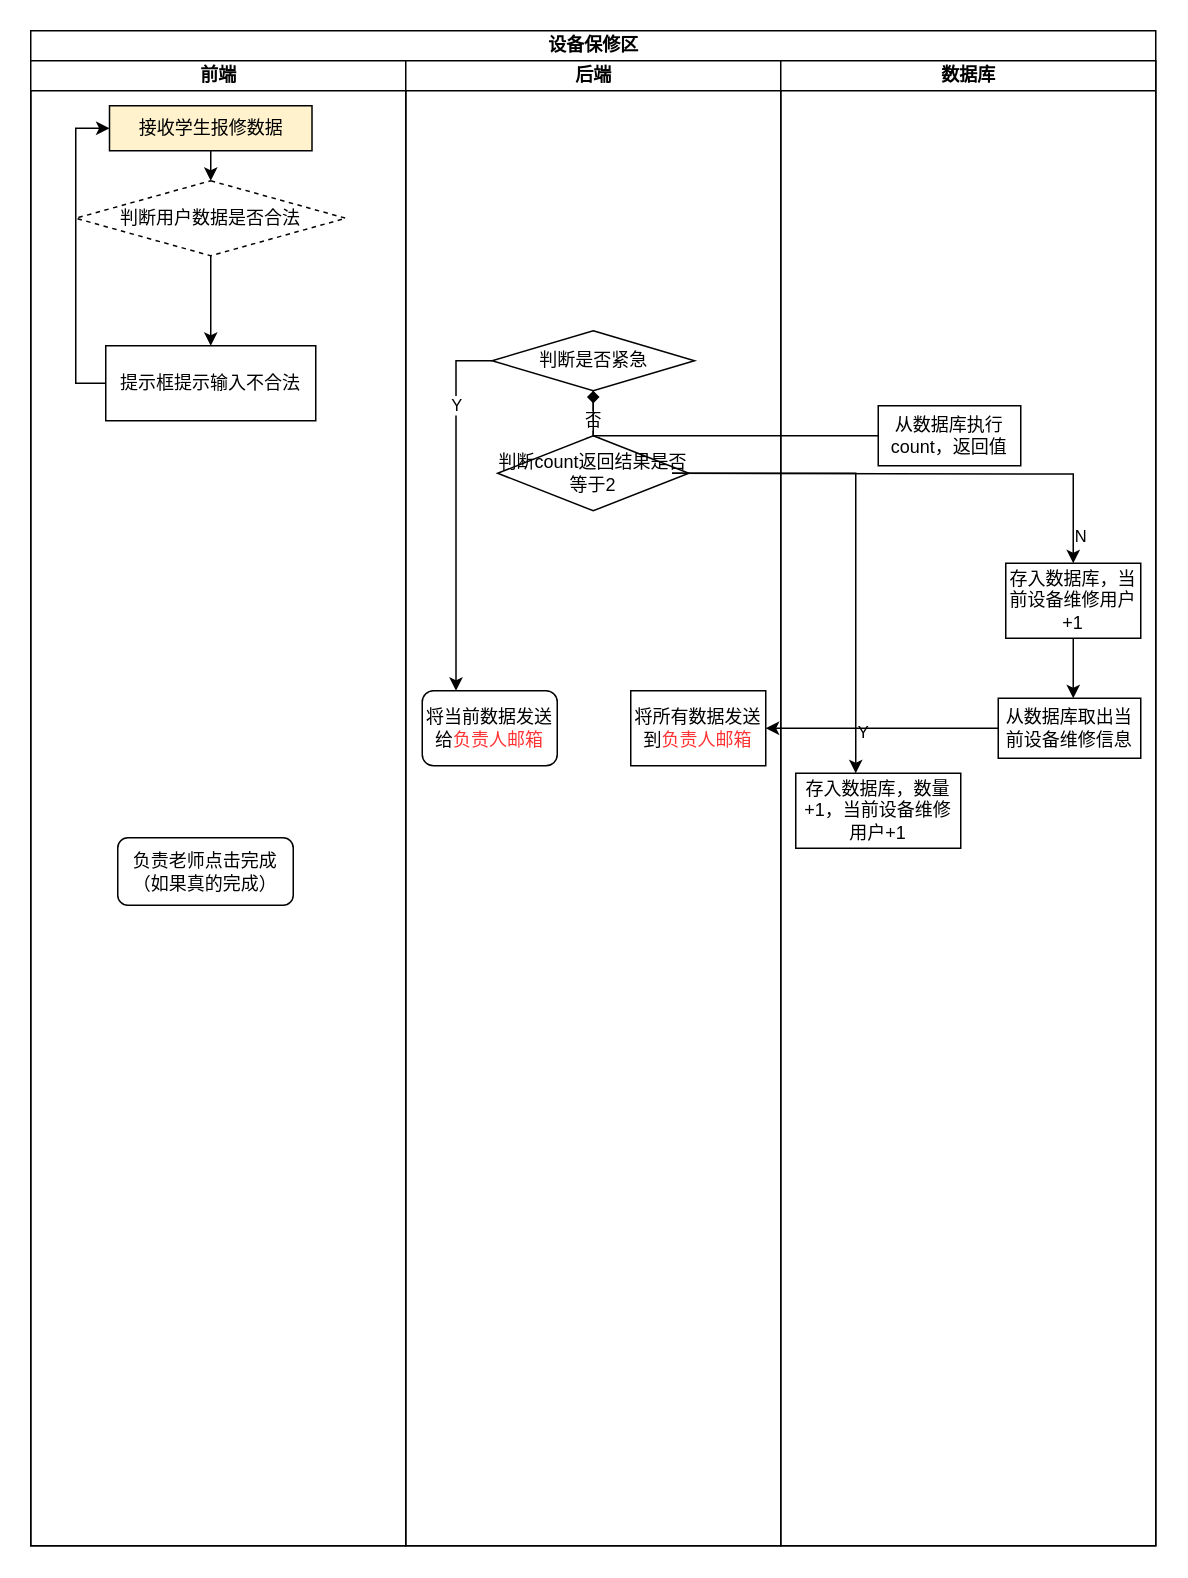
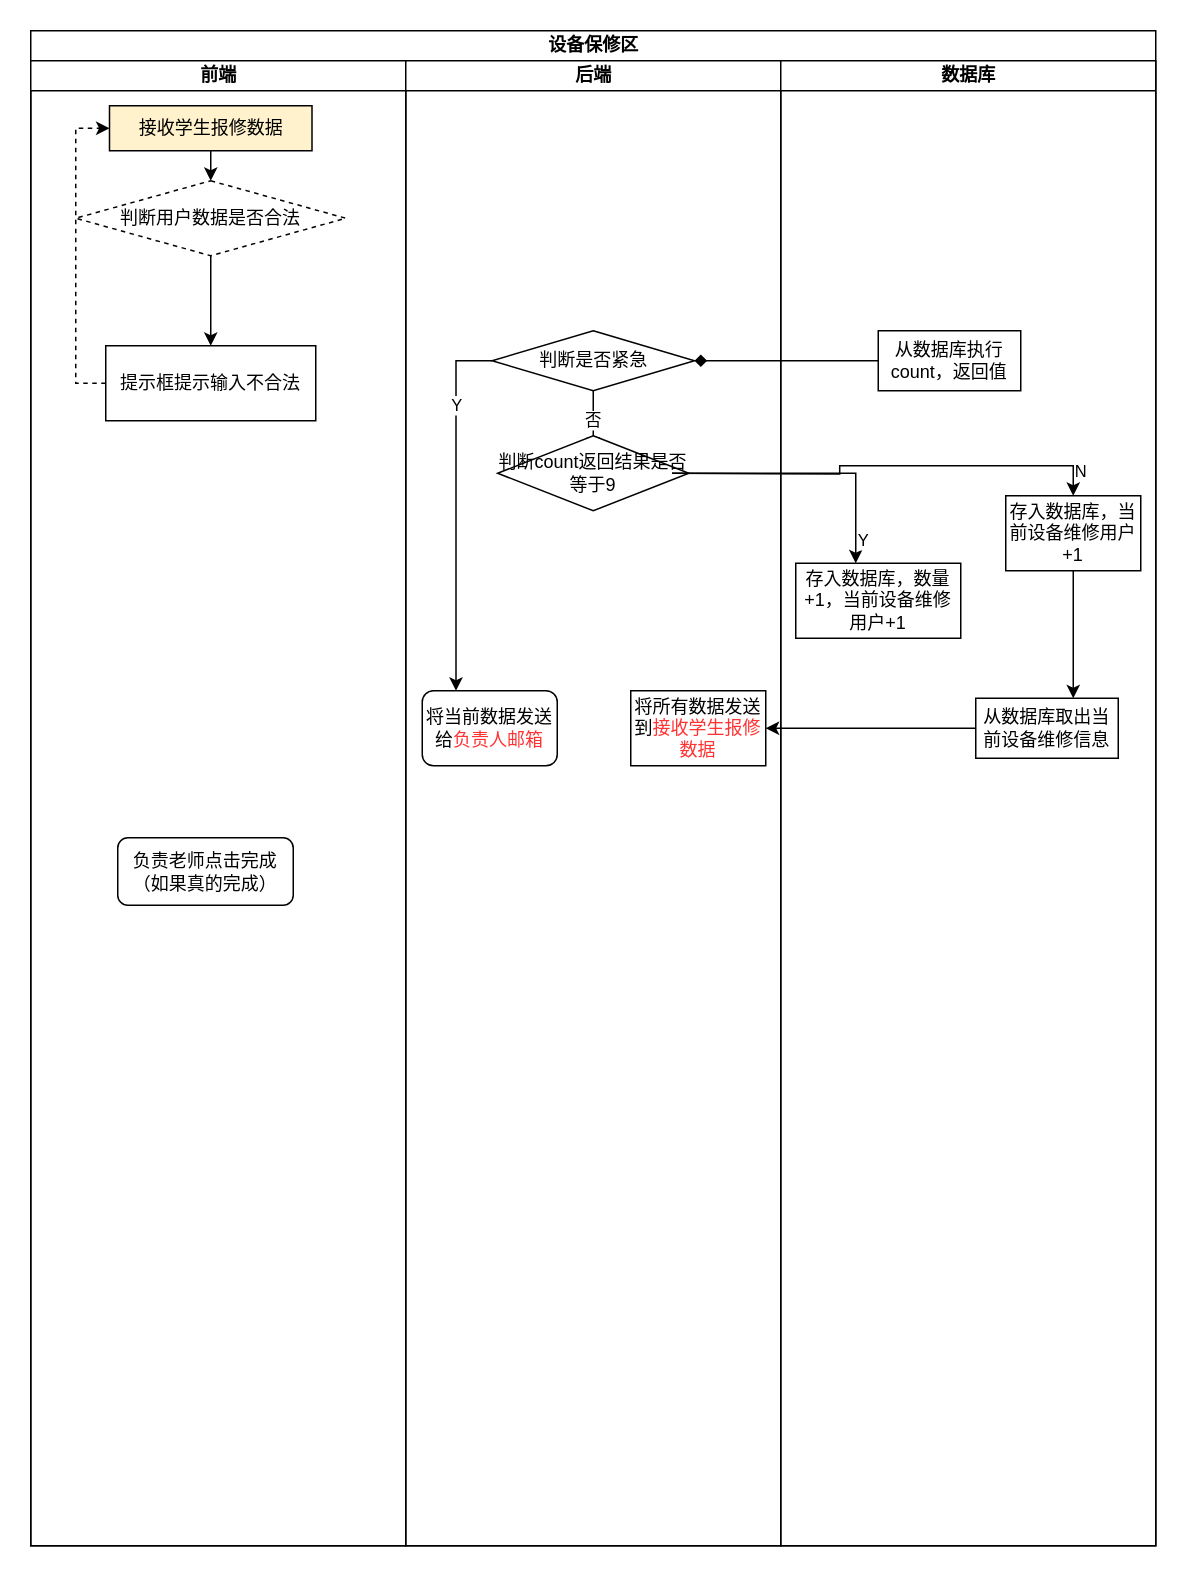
edge "提示框提示输入不合法" -> "接收学生报修数据": style solid -> dashed
node "从数据库执行count，返回值": moved (950, 436) -> (950, 361)
node "判断count返回结果是否等于2": label "判断count返回结果是否等于2" -> "判断count返回结果是否等于9"
node "存入数据库，当前设备维修用户+1": moved (1073, 601) -> (1073, 533)
node "将所有数据发送到负责人邮箱": label "将所有数据发送到负责人邮箱" -> "将所有数据发送到接收学生报修数据"
node "从数据库取出当前设备维修信息": moved (1070, 728) -> (1047, 728)
node "存入数据库，数量+1，当前设备维修用户+1": moved (878, 811) -> (878, 601)
